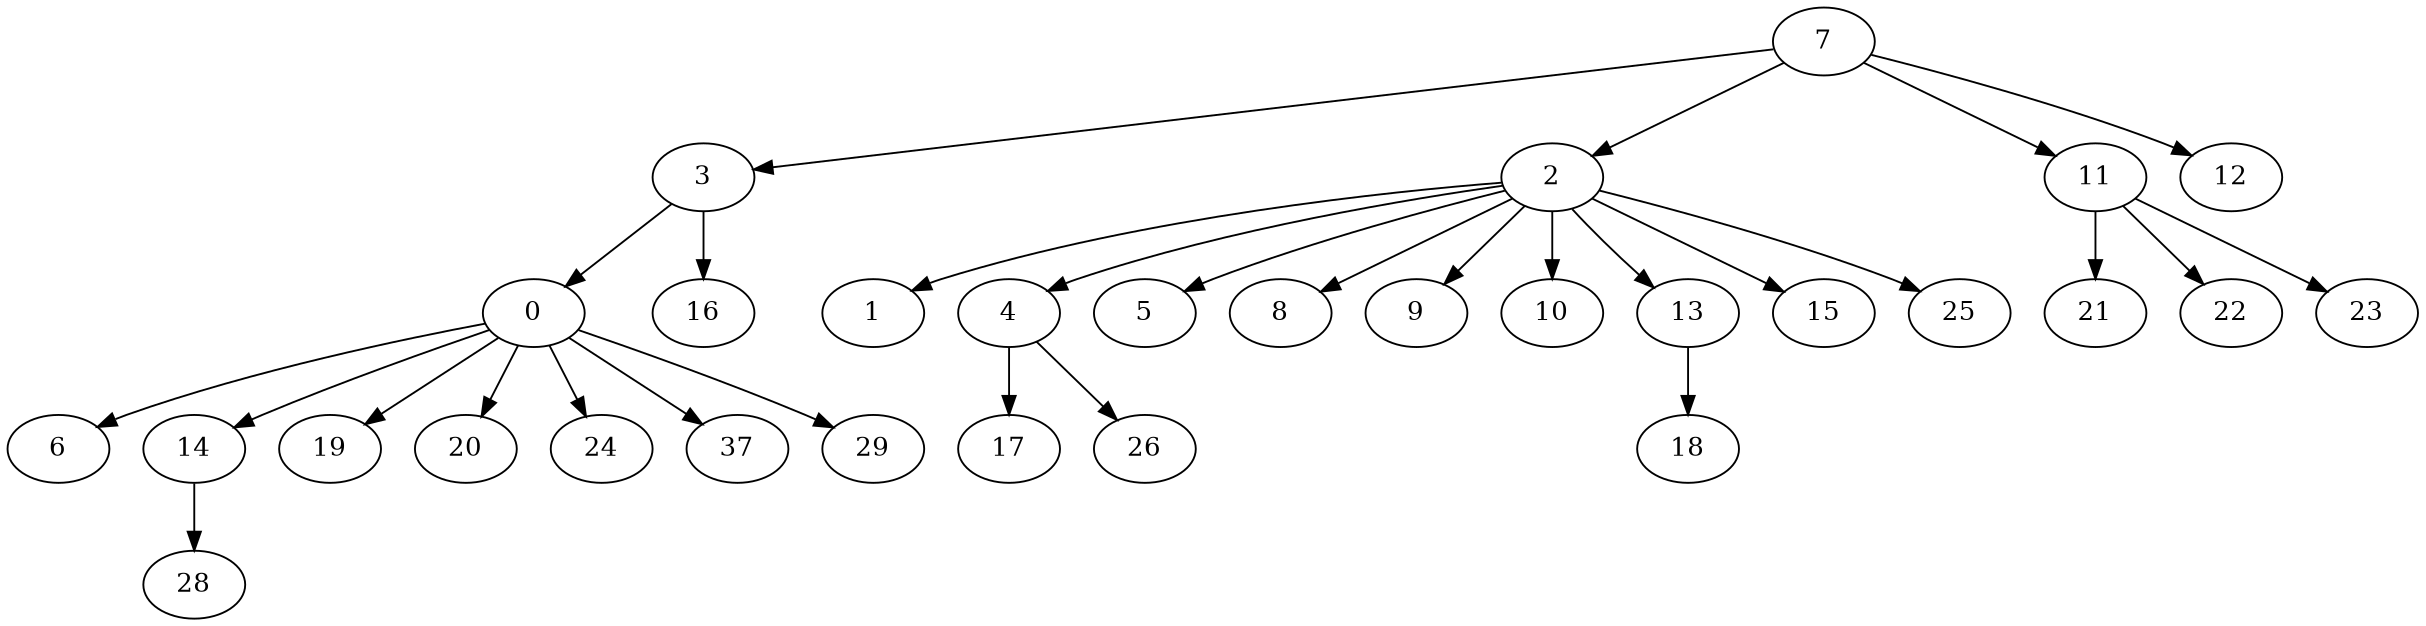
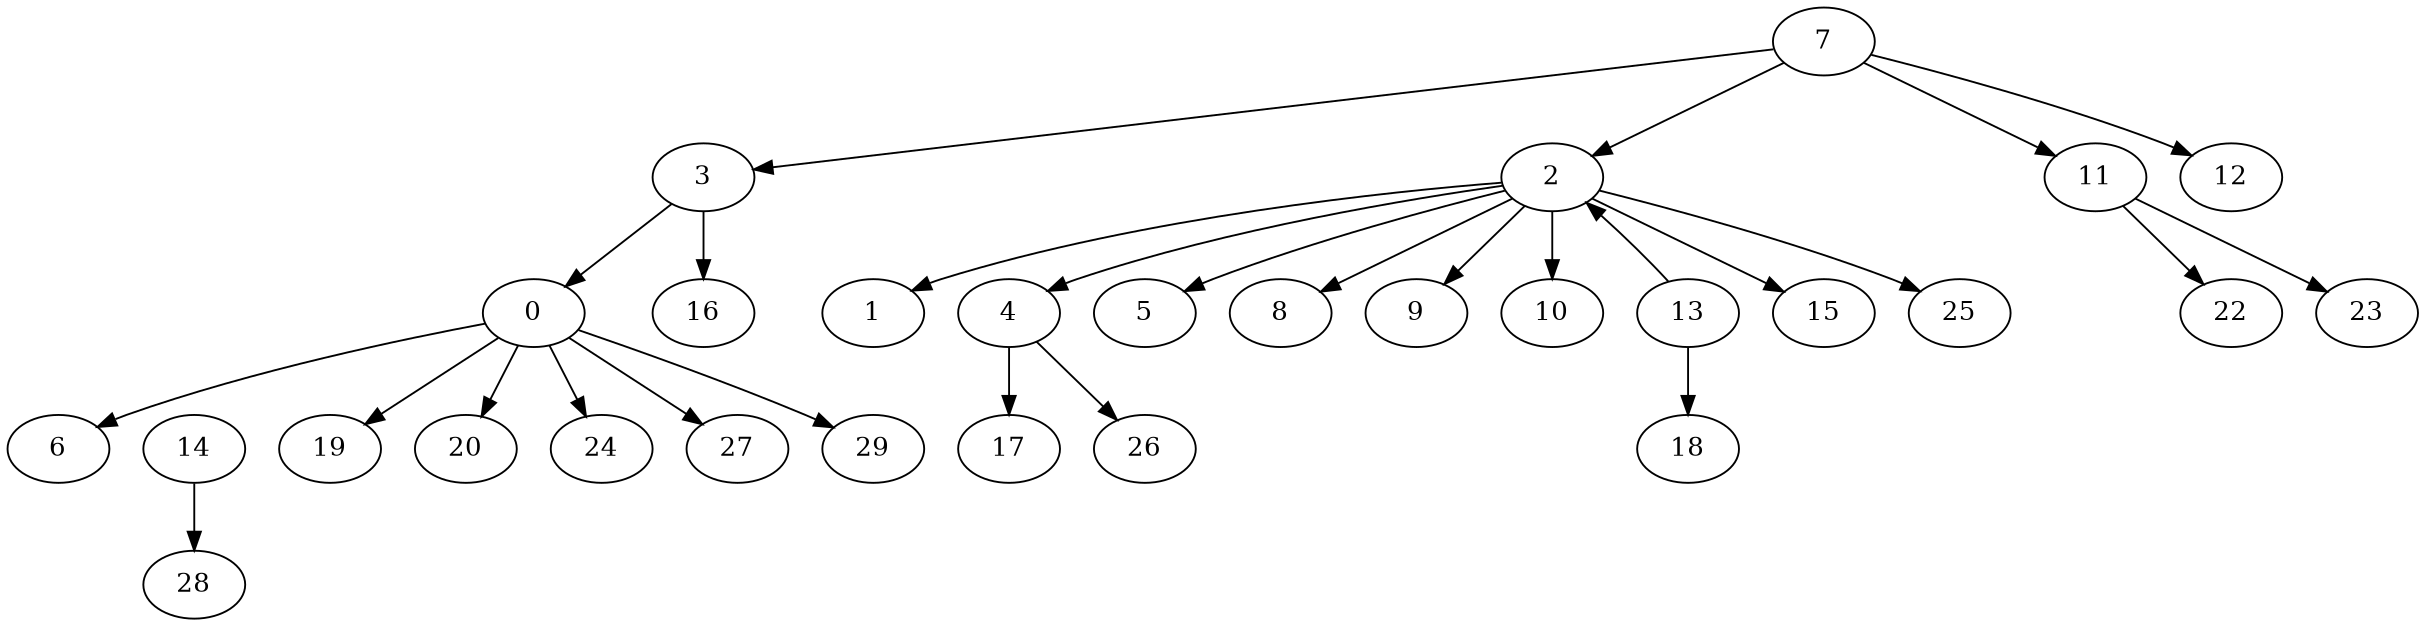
edge "2" -> "13": reversed
node "21": removed
edge "0" -> "14": removed
node "37": label "37" -> "27"
